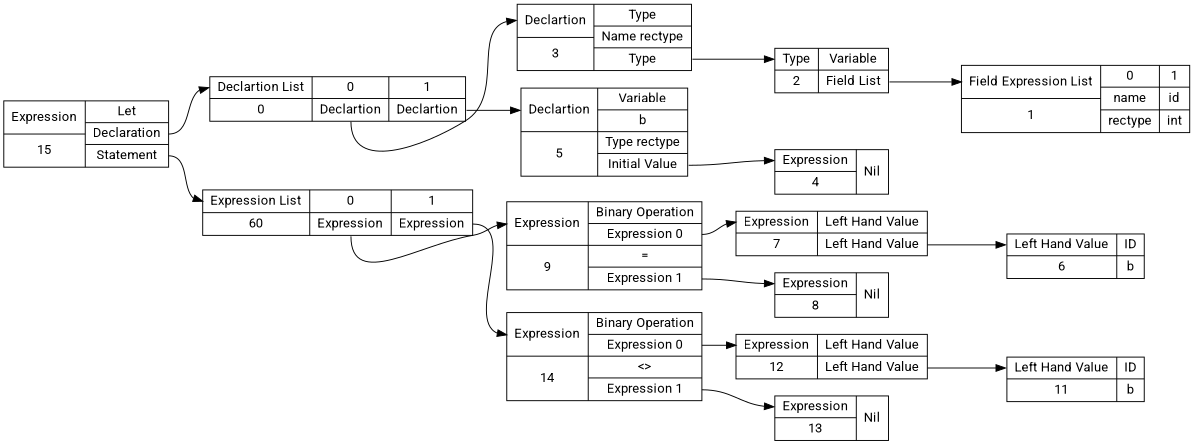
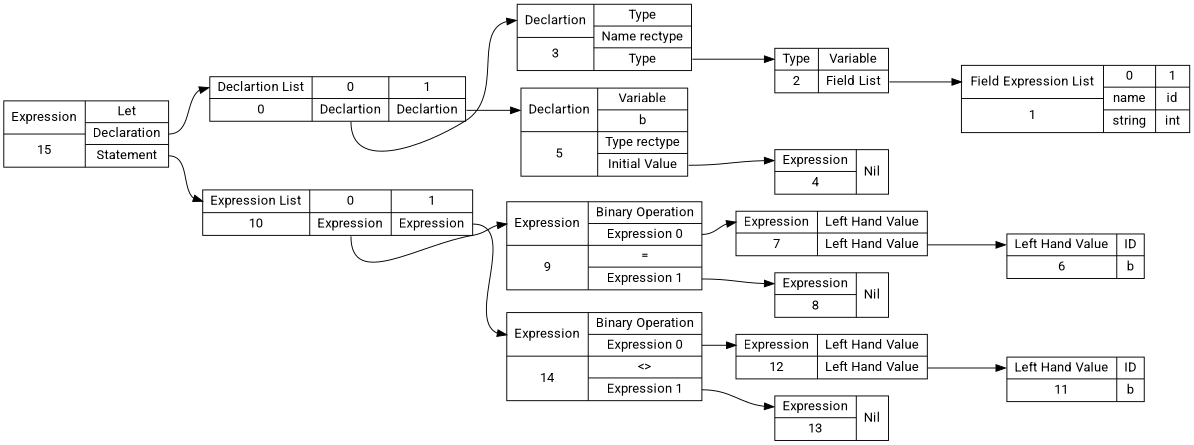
node "Field Expression List": text "rectype" -> "string"
node "Expression List": text "60" -> "10"
